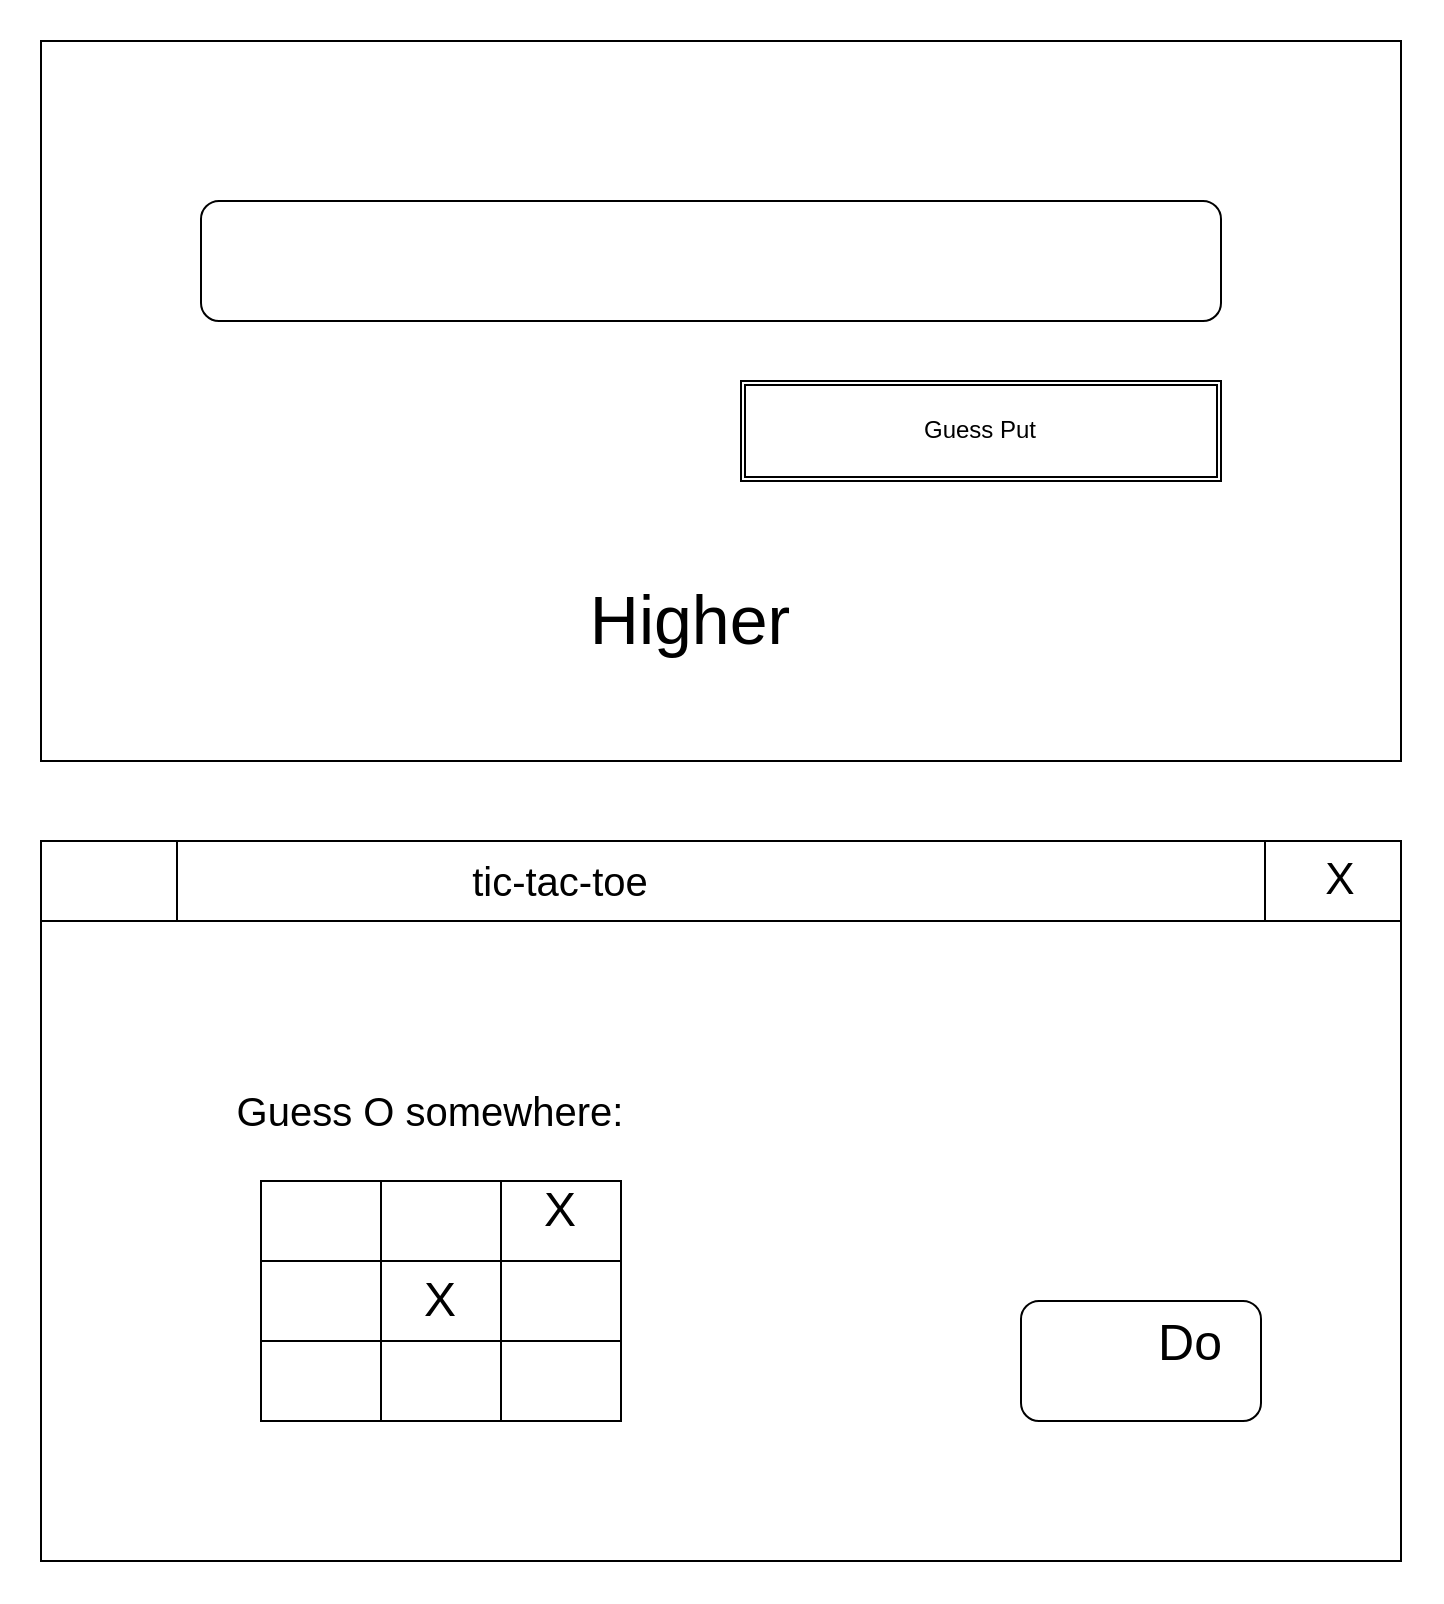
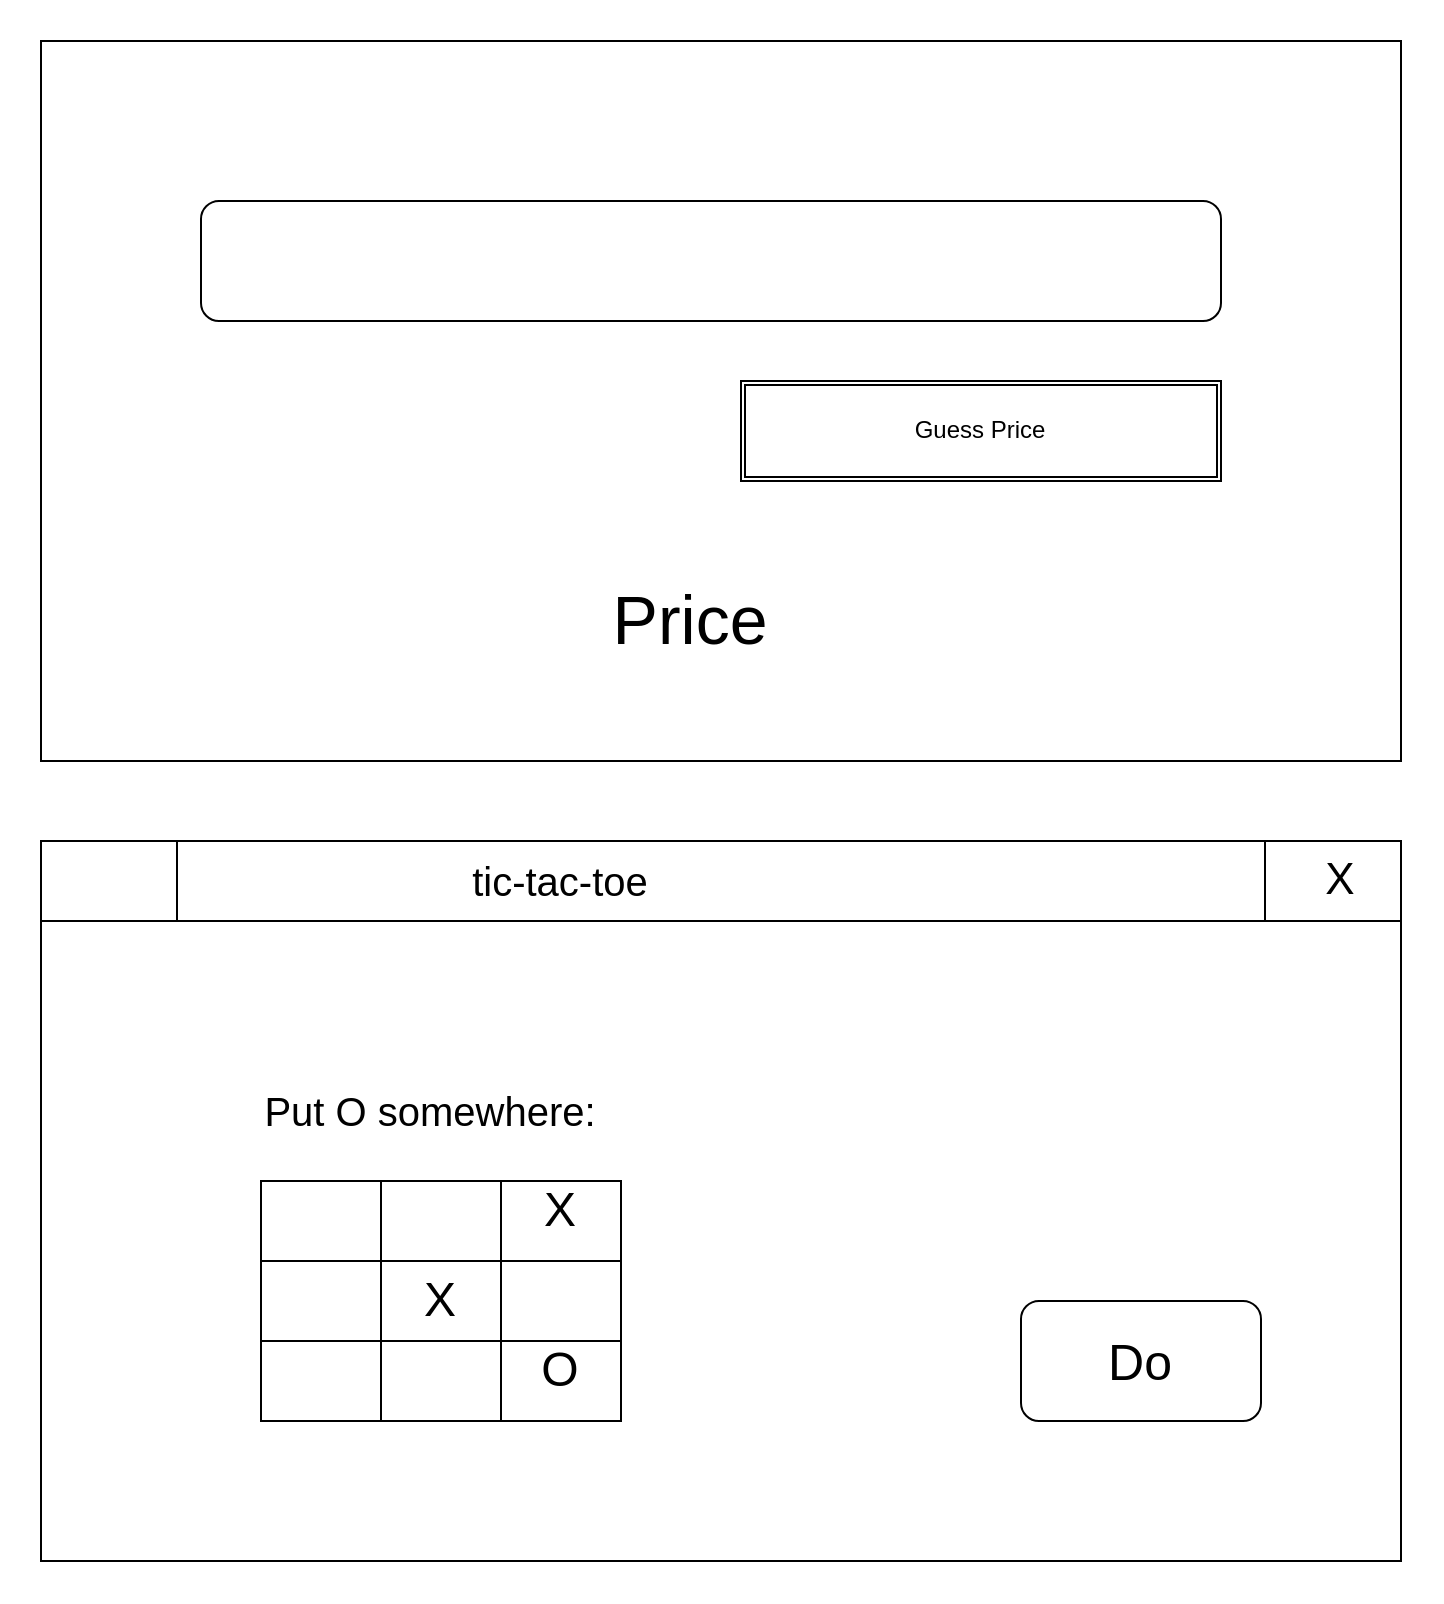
node "Guess Put": label "Guess Put" -> "Guess Price"
node "Higher": label "Higher" -> "Price"
node "Guess O somewhere:": label "Guess O somewhere:" -> "Put O somewhere:"
node "Do": moved (1191, 1341) -> (1141, 1361)
node "O": added
